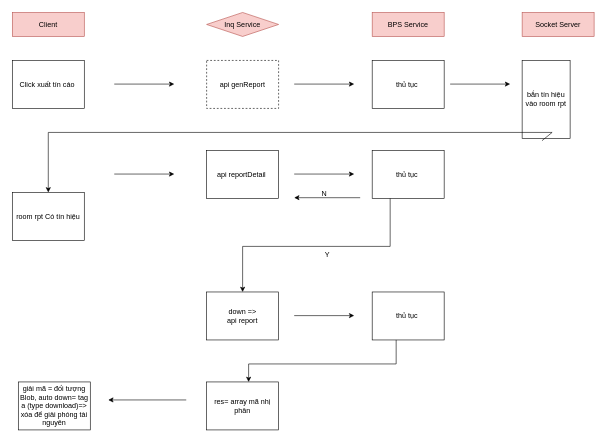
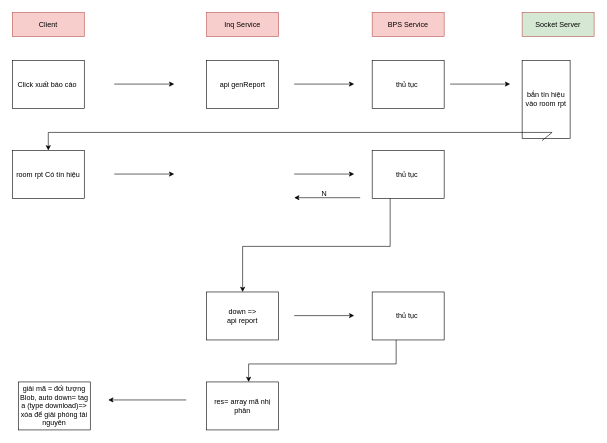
node "Inq Service": shape diamond -> rectangle
node "Socket Server": fillcolor #f8cecc -> #d5e8d4
node "Click xuất tín cáo": label "Click xuất tín cáo" -> "Click xuất báo cáo"
node "api genReport": style dashed -> solid
node "api reportDetail": removed
node "room rpt Có tín hiệu": moved (48, 216) -> (48, 174)
node "Y": removed
